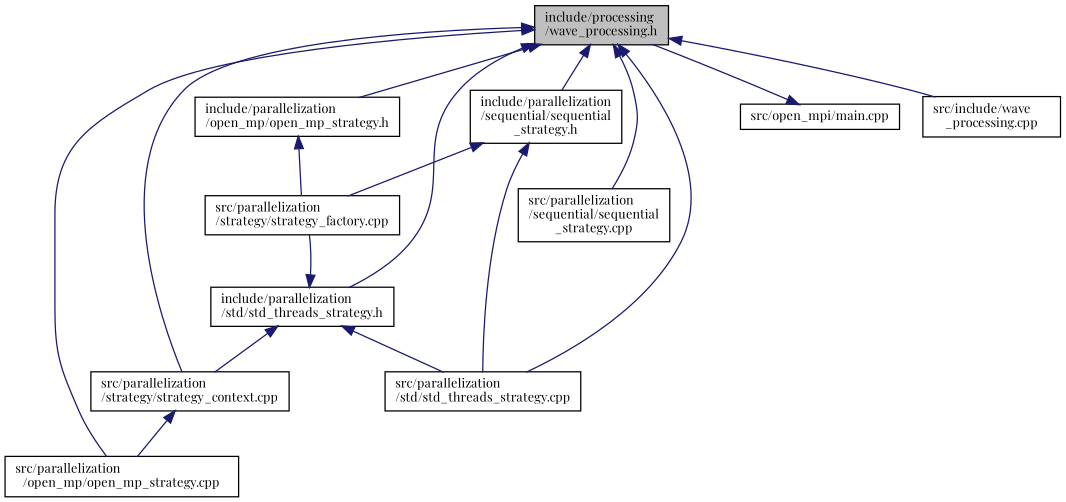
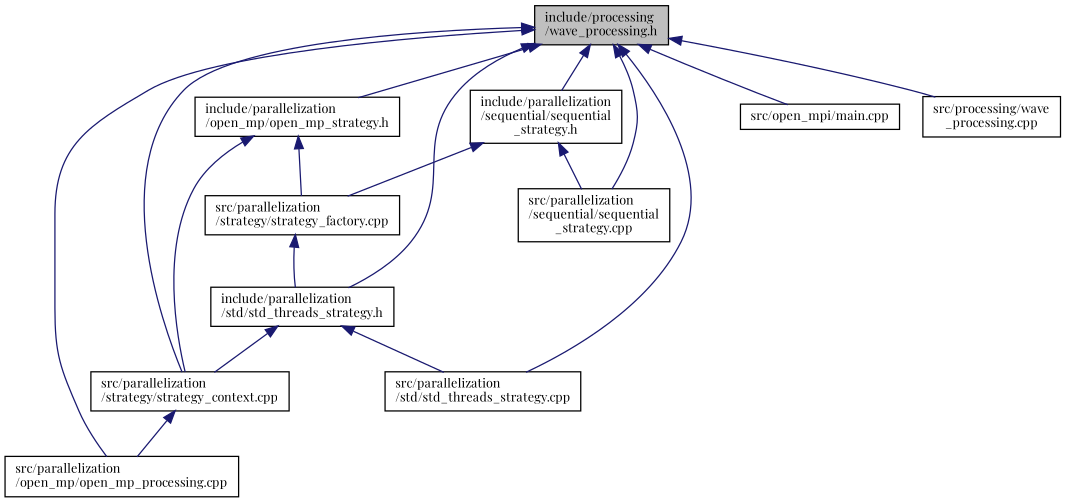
edge "include/processing /wave_processing.h" -> "src/open_mpi/main.cpp": reversed
node "src/include/wave _processing.cpp": label "src/include/wave _processing.cpp" -> "src/processing/wave _processing.cpp"
edge "src/parallelization /strategy/strategy_context.cpp" -> "include/parallelization /open_mp/open_mp_strategy.h": added
edge "src/parallelization /strategy/strategy_factory.cpp" -> "include/parallelization /std/std_threads_strategy.h": reversed
edge "src/parallelization /std/std_threads_strategy.cpp" -> "include/parallelization /sequential/sequential _strategy.h": now "src/parallelization /sequential/sequential _strategy.cpp" -> "include/parallelization /sequential/sequential _strategy.h"
node "src/parallelization /open_mp/open_mp_strategy.cpp": label "src/parallelization /open_mp/open_mp_strategy.cpp" -> "src/parallelization /open_mp/open_mp_processing.cpp"
